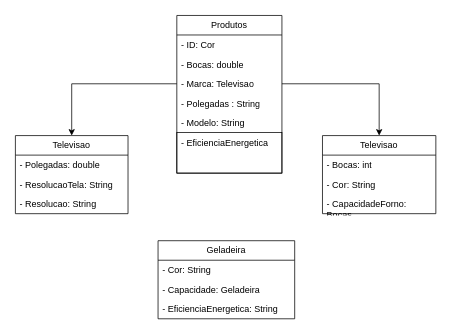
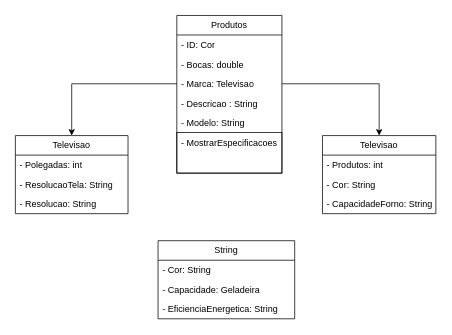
node "- Polegadas : String": label "- Polegadas : String" -> "- Descricao : String"
node "- EficienciaEnergetica": label "- EficienciaEnergetica" -> "- MostrarEspecificacoes"
node "- Polegadas: double": label "- Polegadas: double" -> "- Polegadas: int"
node "- Bocas: int": label "- Bocas: int" -> "- Produtos: int"
node "- CapacidadeForno: Bocas": label "- CapacidadeForno: Bocas" -> "- CapacidadeForno: String"
node "Geladeira": label "Geladeira" -> "String"
